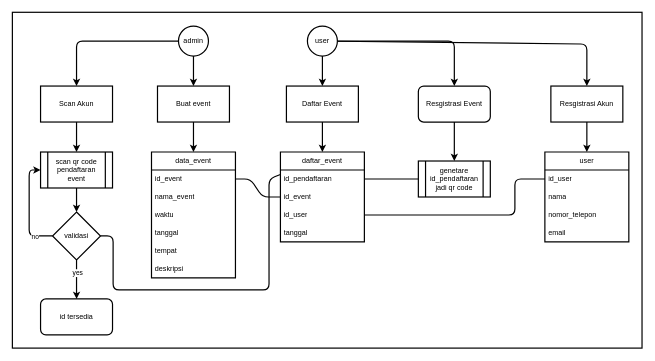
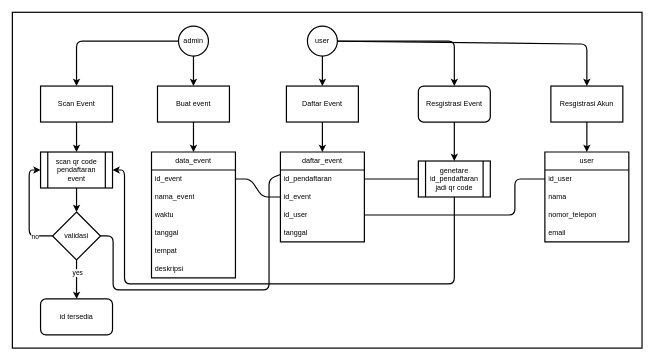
node "Scan Akun": label "Scan Akun" -> "Scan Event"
edge "genetare id_pendaftaran jadi qr code" -> "scan qr code pendaftaran event": added
